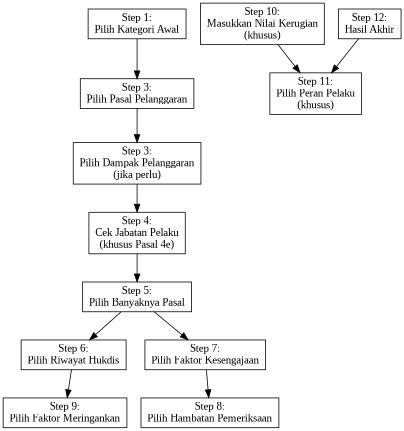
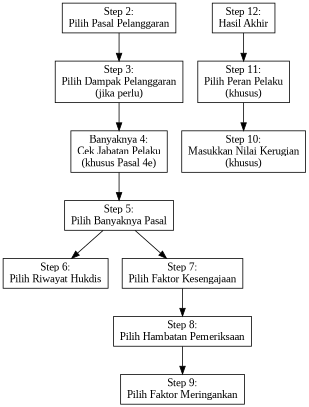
node "Step 1: Pilih Kategori Awal": removed
edge "Step 10: Masukkan Nilai Kerugian (khusus)" -> "Step 11: Pilih Peran Pelaku (khusus)": reversed
node "Step 3: Pilih Pasal Pelanggaran": label "Step 3: Pilih Pasal Pelanggaran" -> "Step 2: Pilih Pasal Pelanggaran"
node "Step 4: Cek Jabatan Pelaku (khusus Pasal 4e)": label "Step 4: Cek Jabatan Pelaku (khusus Pasal 4e)" -> "Banyaknya 4: Cek Jabatan Pelaku (khusus Pasal 4e)"
edge "Step 6: Pilih Riwayat Hukdis" -> "Step 9: Pilih Faktor Meringankan": now "Step 8: Pilih Hambatan Pemeriksaan" -> "Step 9: Pilih Faktor Meringankan"
